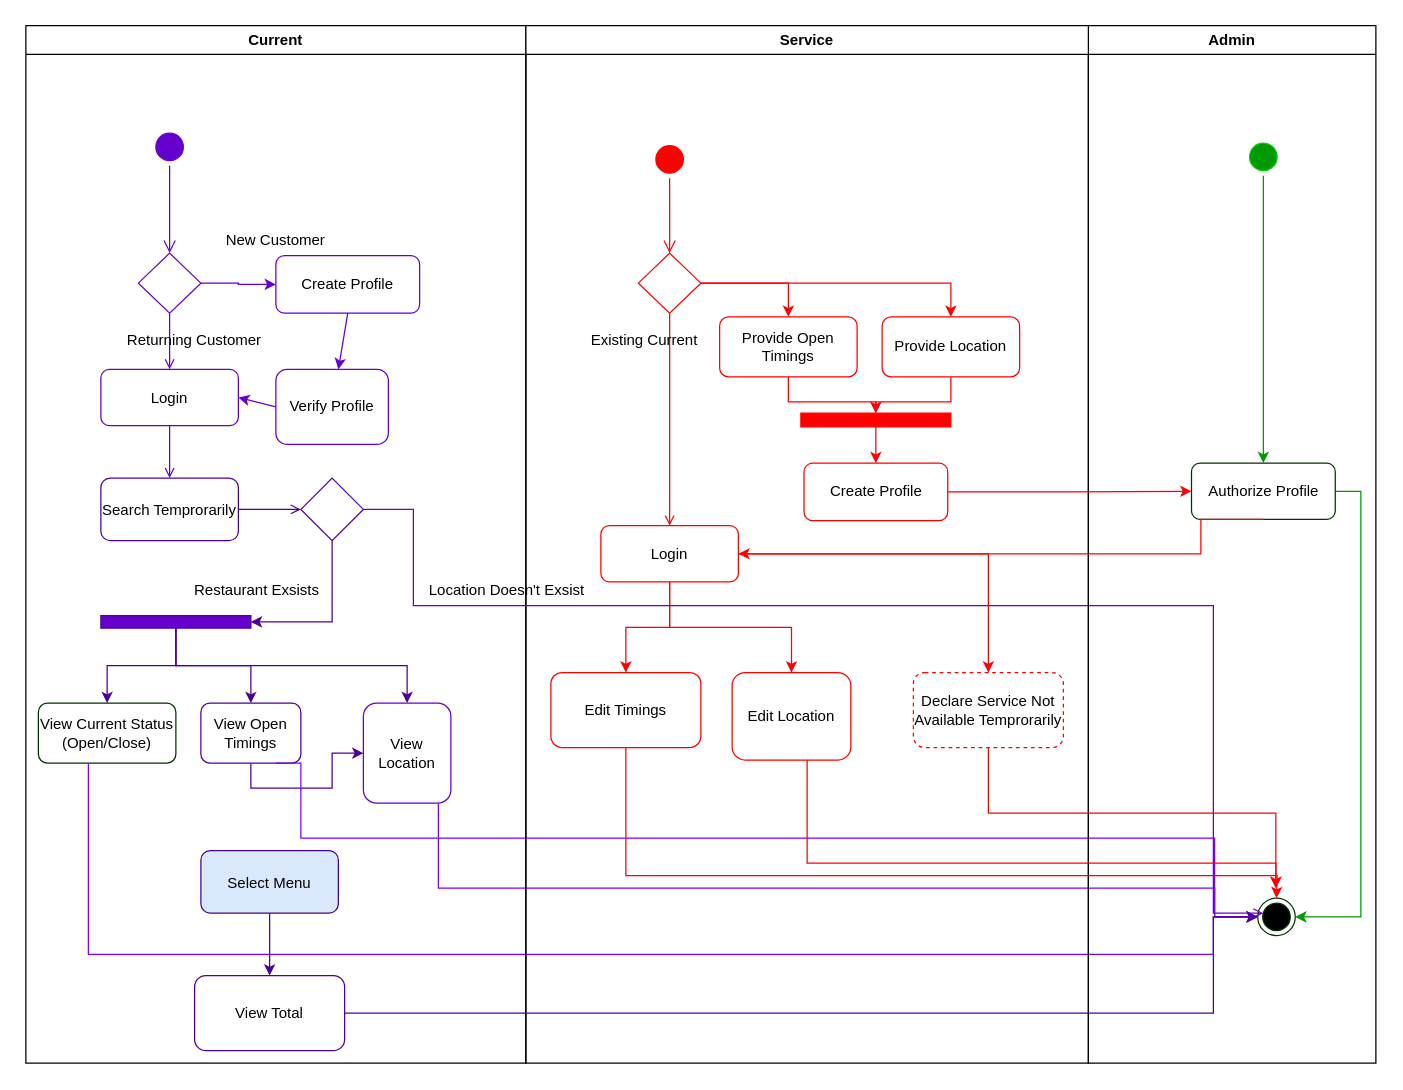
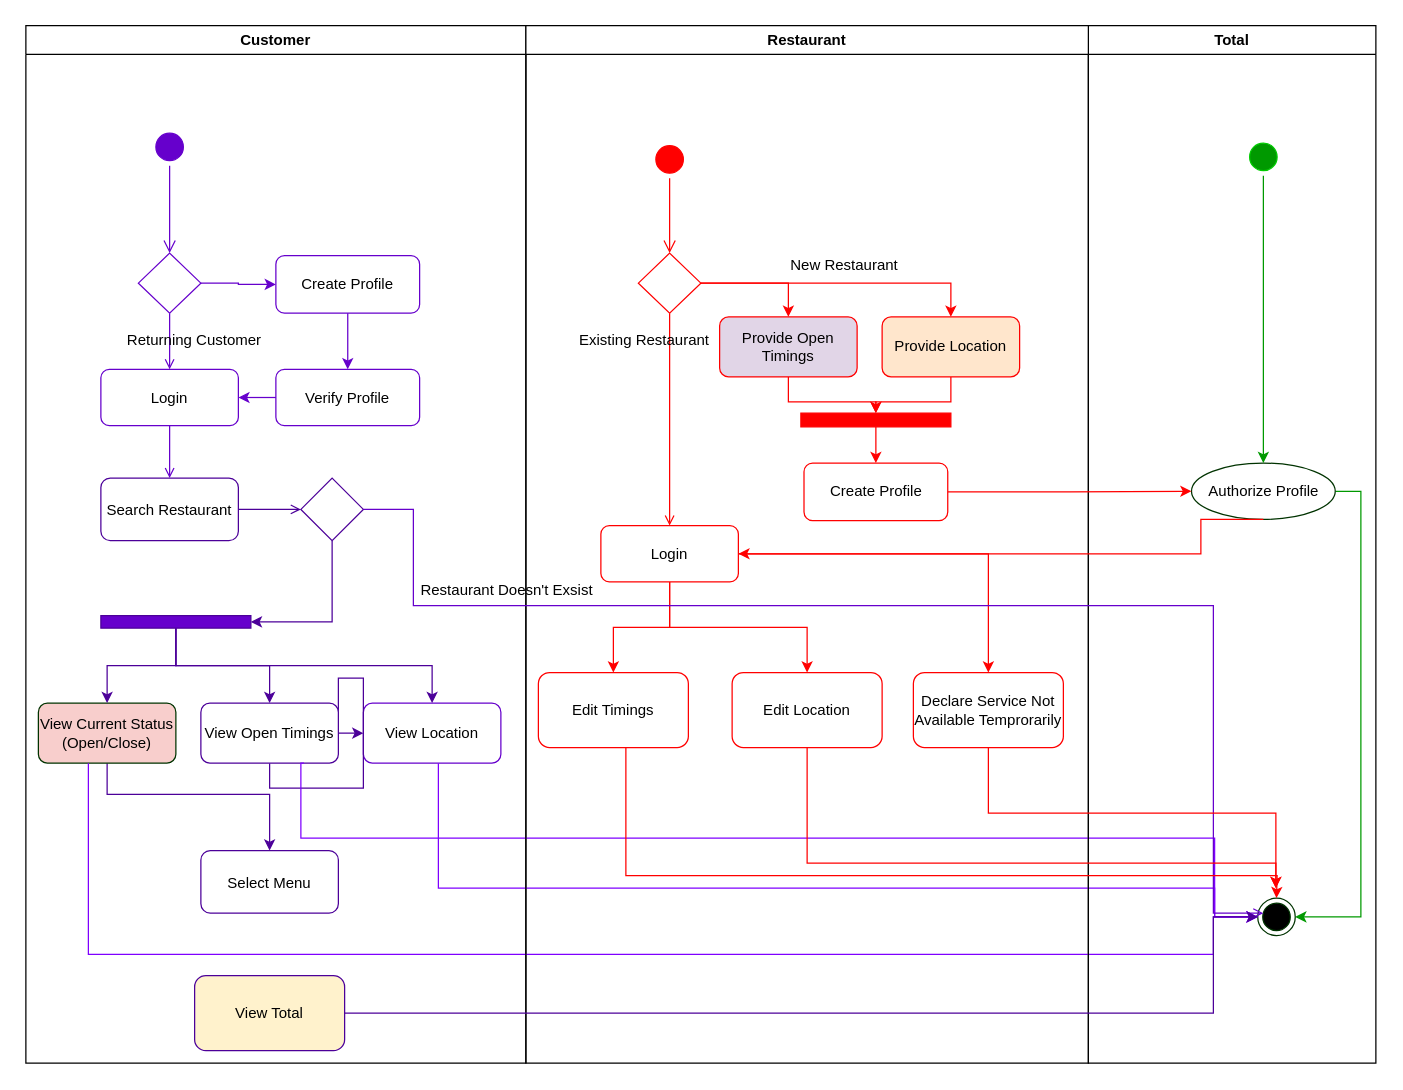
node "Current": label "Current" -> "Customer"
node "Service": label "Service" -> "Restaurant"
node "Admin": label "Admin" -> "Total"
node "New Customer": removed
node "New Restaurant": added
node "Existing Current": label "Existing Current" -> "Existing Restaurant"
node "Provide Open Timings": fillcolor #ffffff -> #e1d5e7
node "Provide Location": fillcolor #ffffff -> #ffe6cc
node "Verify Profile": size 113x75 -> 144x56
node "Authorize Profile": shape rounded rectangle -> ellipse
node "Search Temprorarily": label "Search Temprorarily" -> "Search Restaurant"
node "Restaurant Exsists": removed
node "Location Doesn't Exsist": label "Location Doesn't Exsist" -> "Restaurant Doesn't Exsist"
node "Edit Timings": moved (626, 710) -> (613, 710)
node "Declare Service Not Available Temprorarily": style dashed -> solid
node "Edit Location": size 119x88 -> 150x75
node "View Current Status (Open/Close)": fillcolor #ffffff -> #f8cecc
node "View Open Timings": size 100x60 -> 138x60
node "View Location": size 88x100 -> 138x60
edge "View Current Status (Open/Close)" -> "Select Menu": added
node "Select Menu": fillcolor #dae8fc -> #ffffff
edge "Select Menu" -> "View Total": removed
node "View Total": fillcolor #ffffff -> #fff2cc
